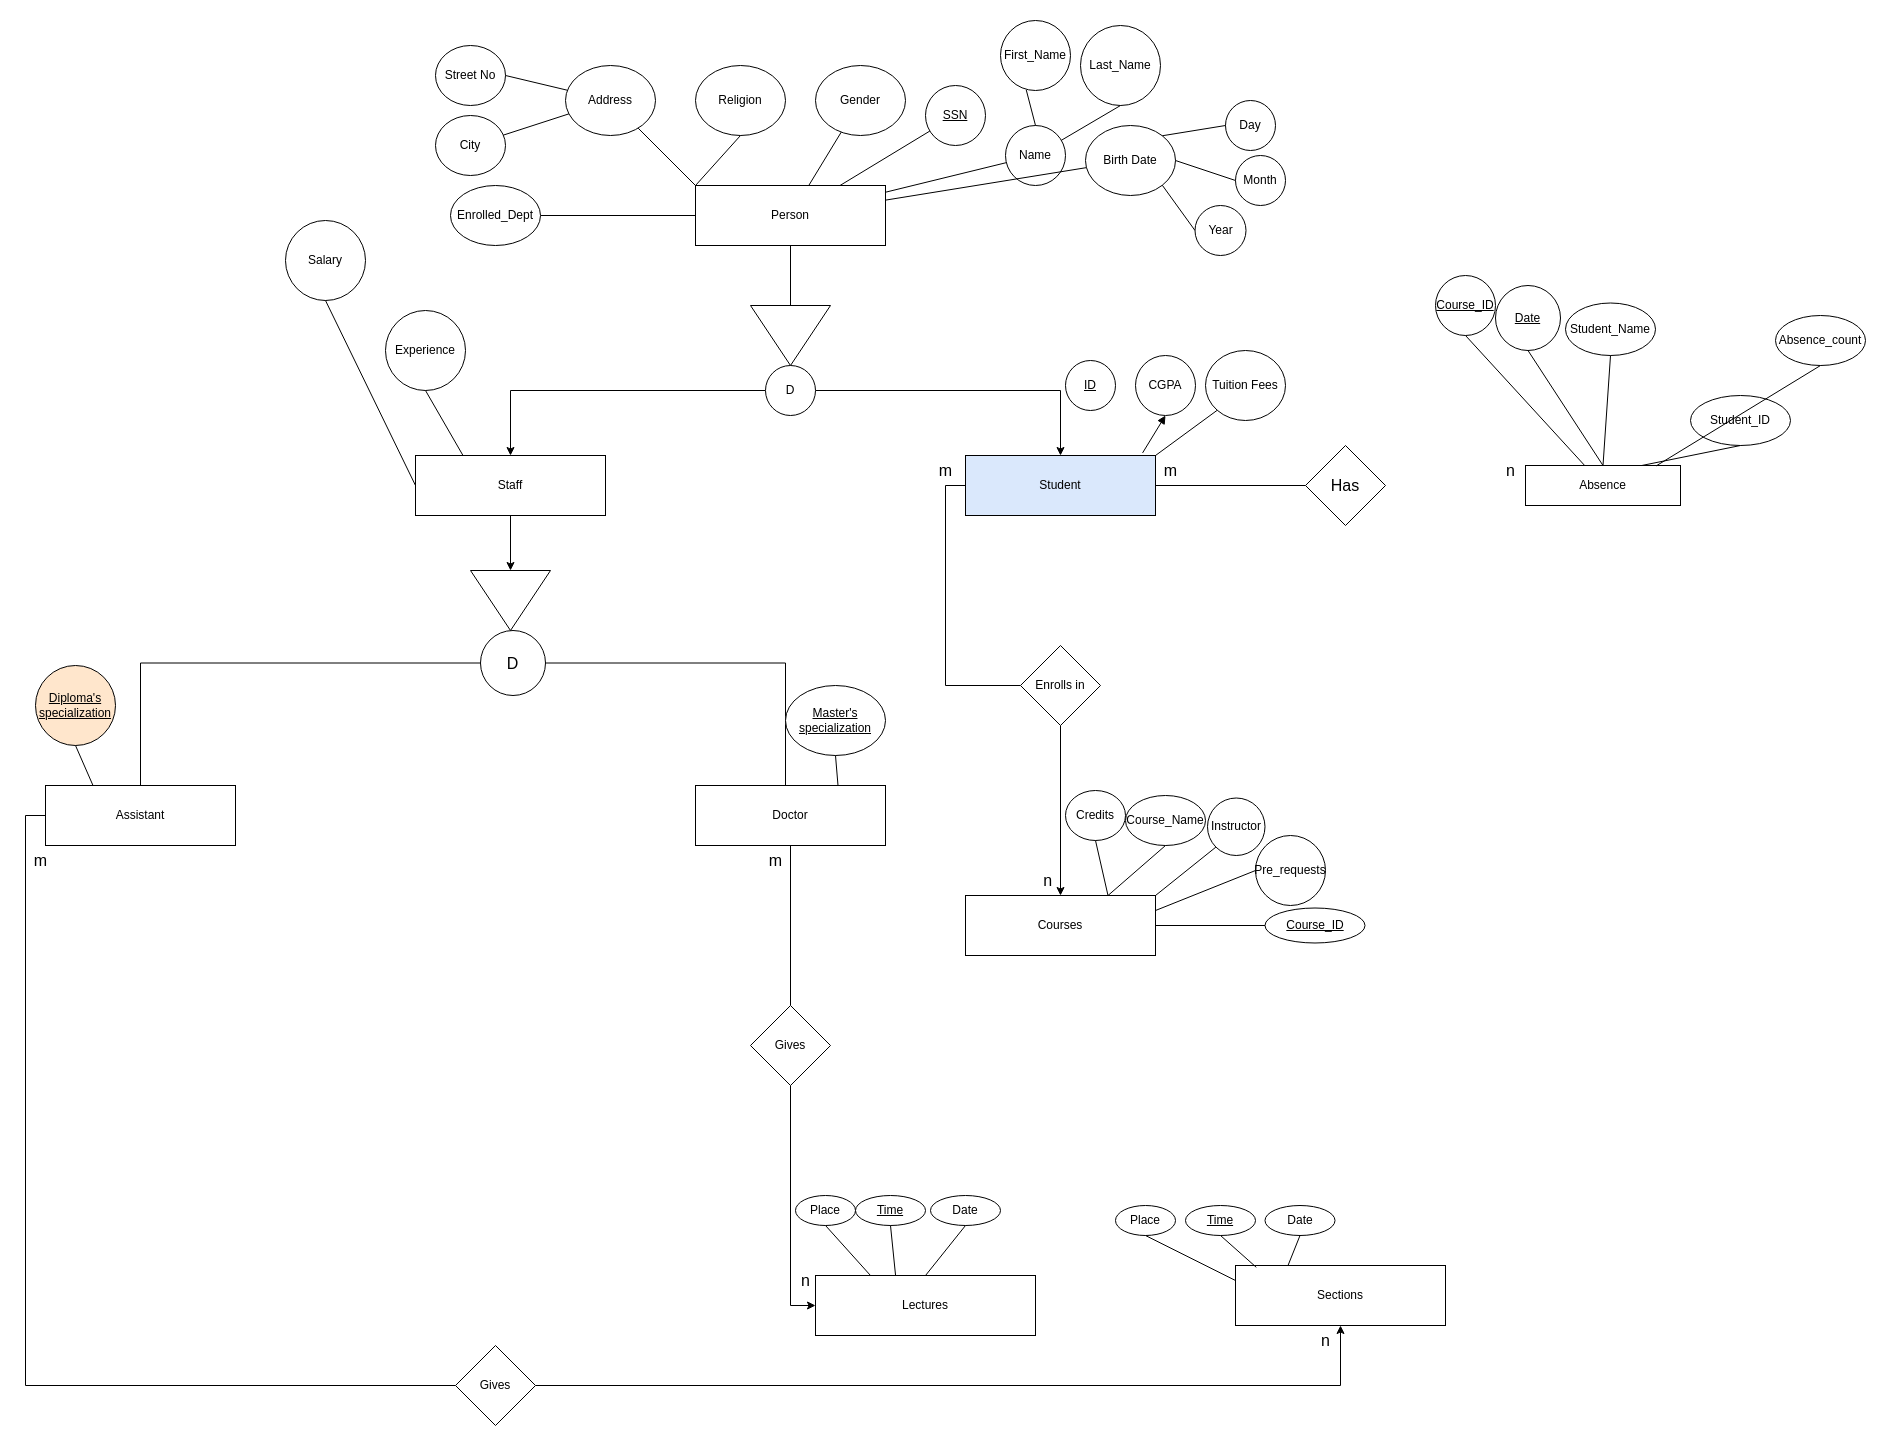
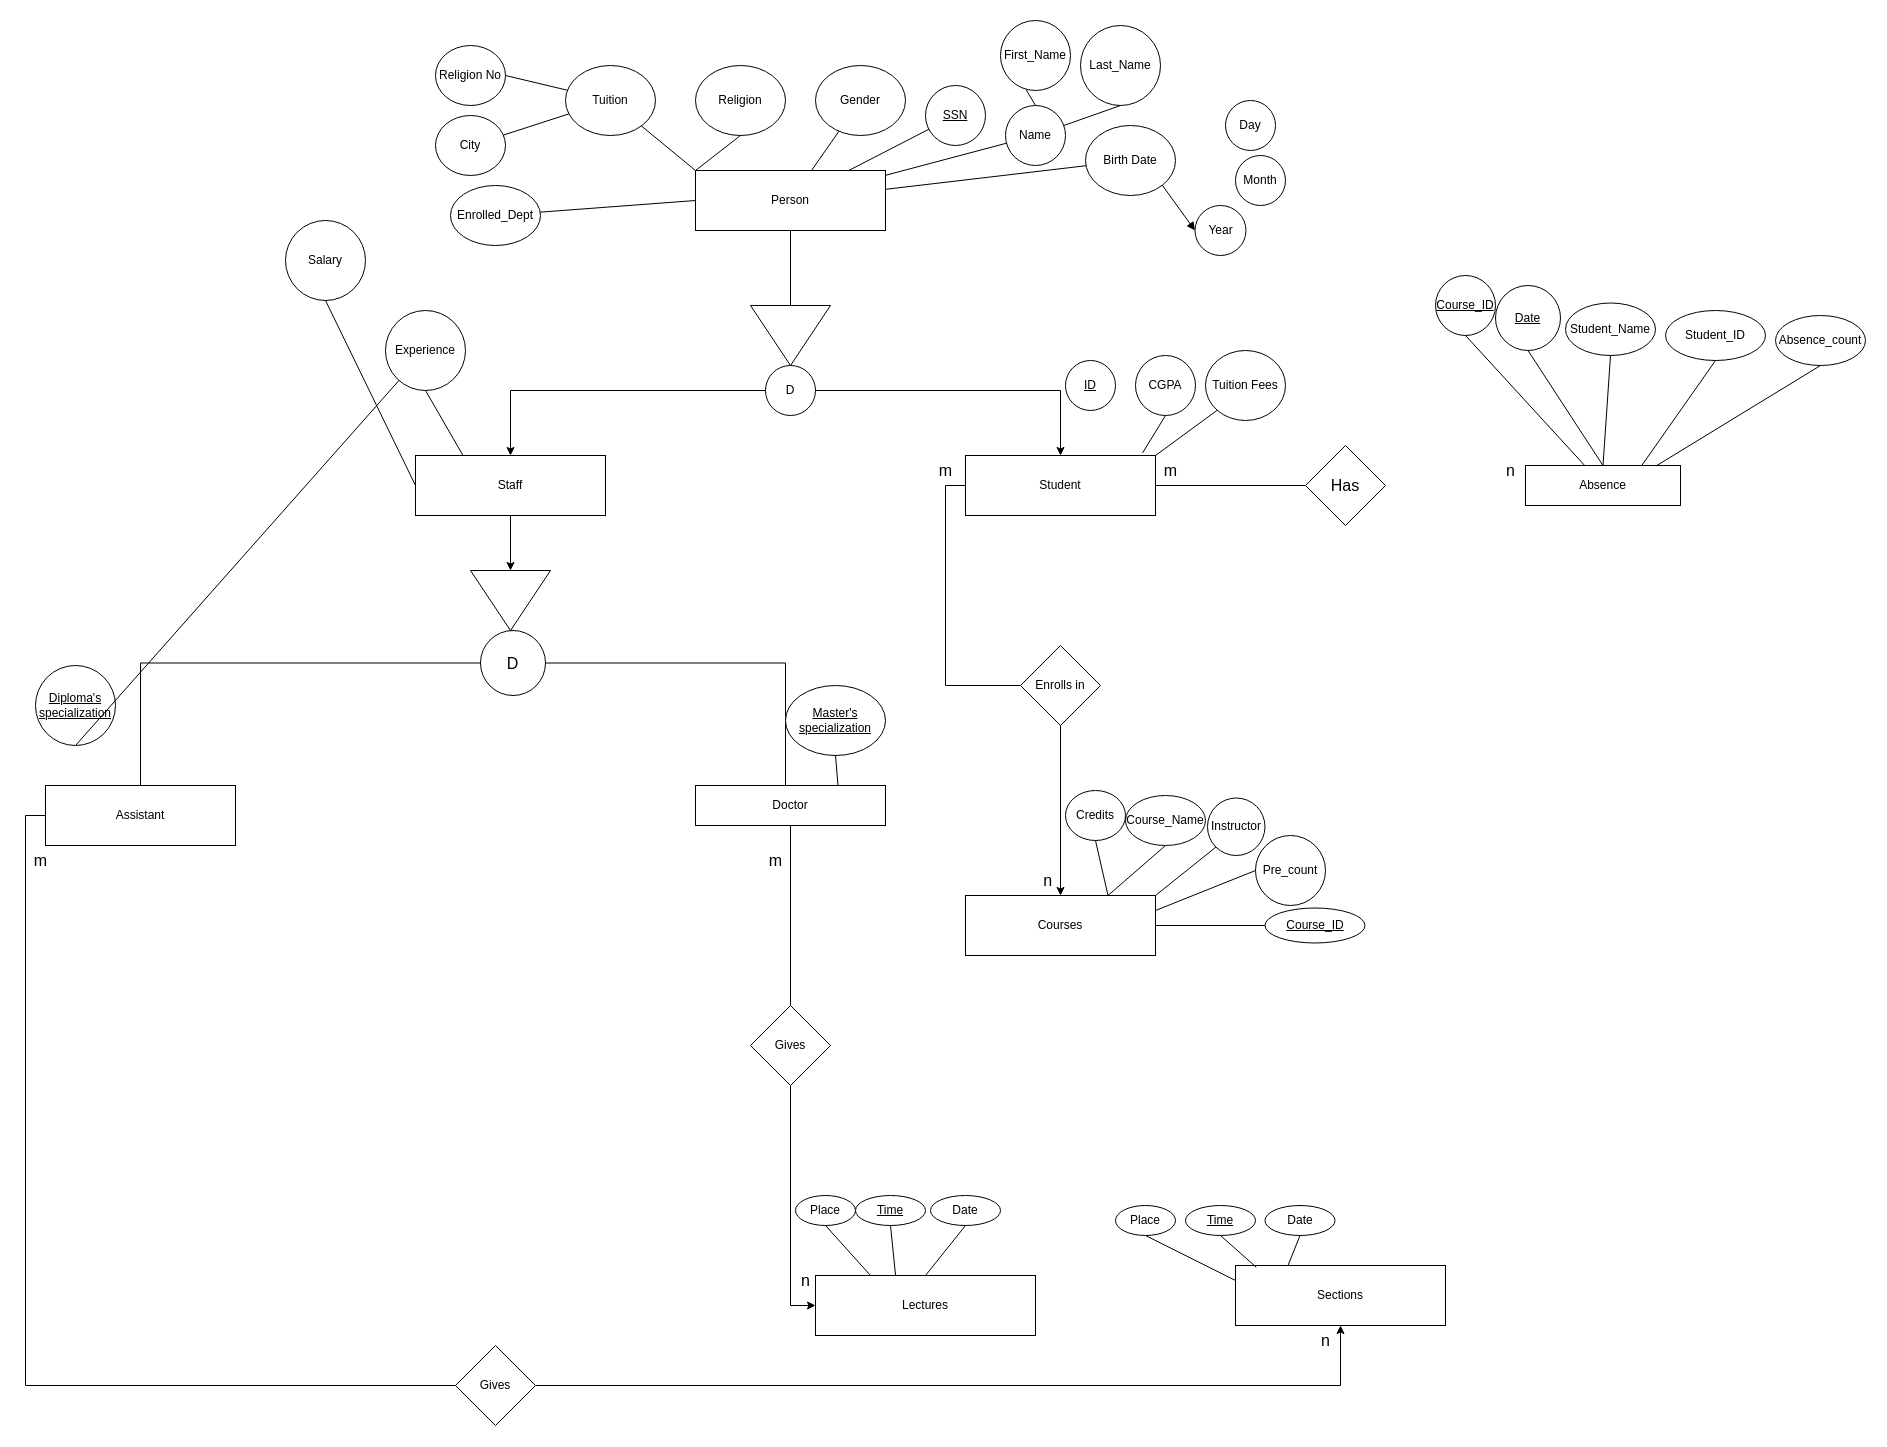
node "Street No": label "Street No" -> "Religion No"
node "Address": label "Address" -> "Tuition"
edge "Day" -- "Birth Date": removed
node "Name": moved (1036, 156) -> (1036, 136)
edge "Birth Date" -- "Month": removed
node "Person": moved (791, 216) -> (791, 201)
edge "Birth Date" -- "Year": arrowhead none -> block
node "Student_ID": moved (1741, 421) -> (1716, 336)
edge "Student" -> "CGPA": arrowhead block -> none
node "Student": fillcolor #dae8fc -> #ffffff
node "Diploma's specialization": fillcolor #ffe6cc -> #ffffff
edge "Diploma's specialization" -- "Assistant": now "Diploma's specialization" -- "Experience"
node "Doctor": size 190x60 -> 190x40
node "Pre_requests": label "Pre_requests" -> "Pre_count"
